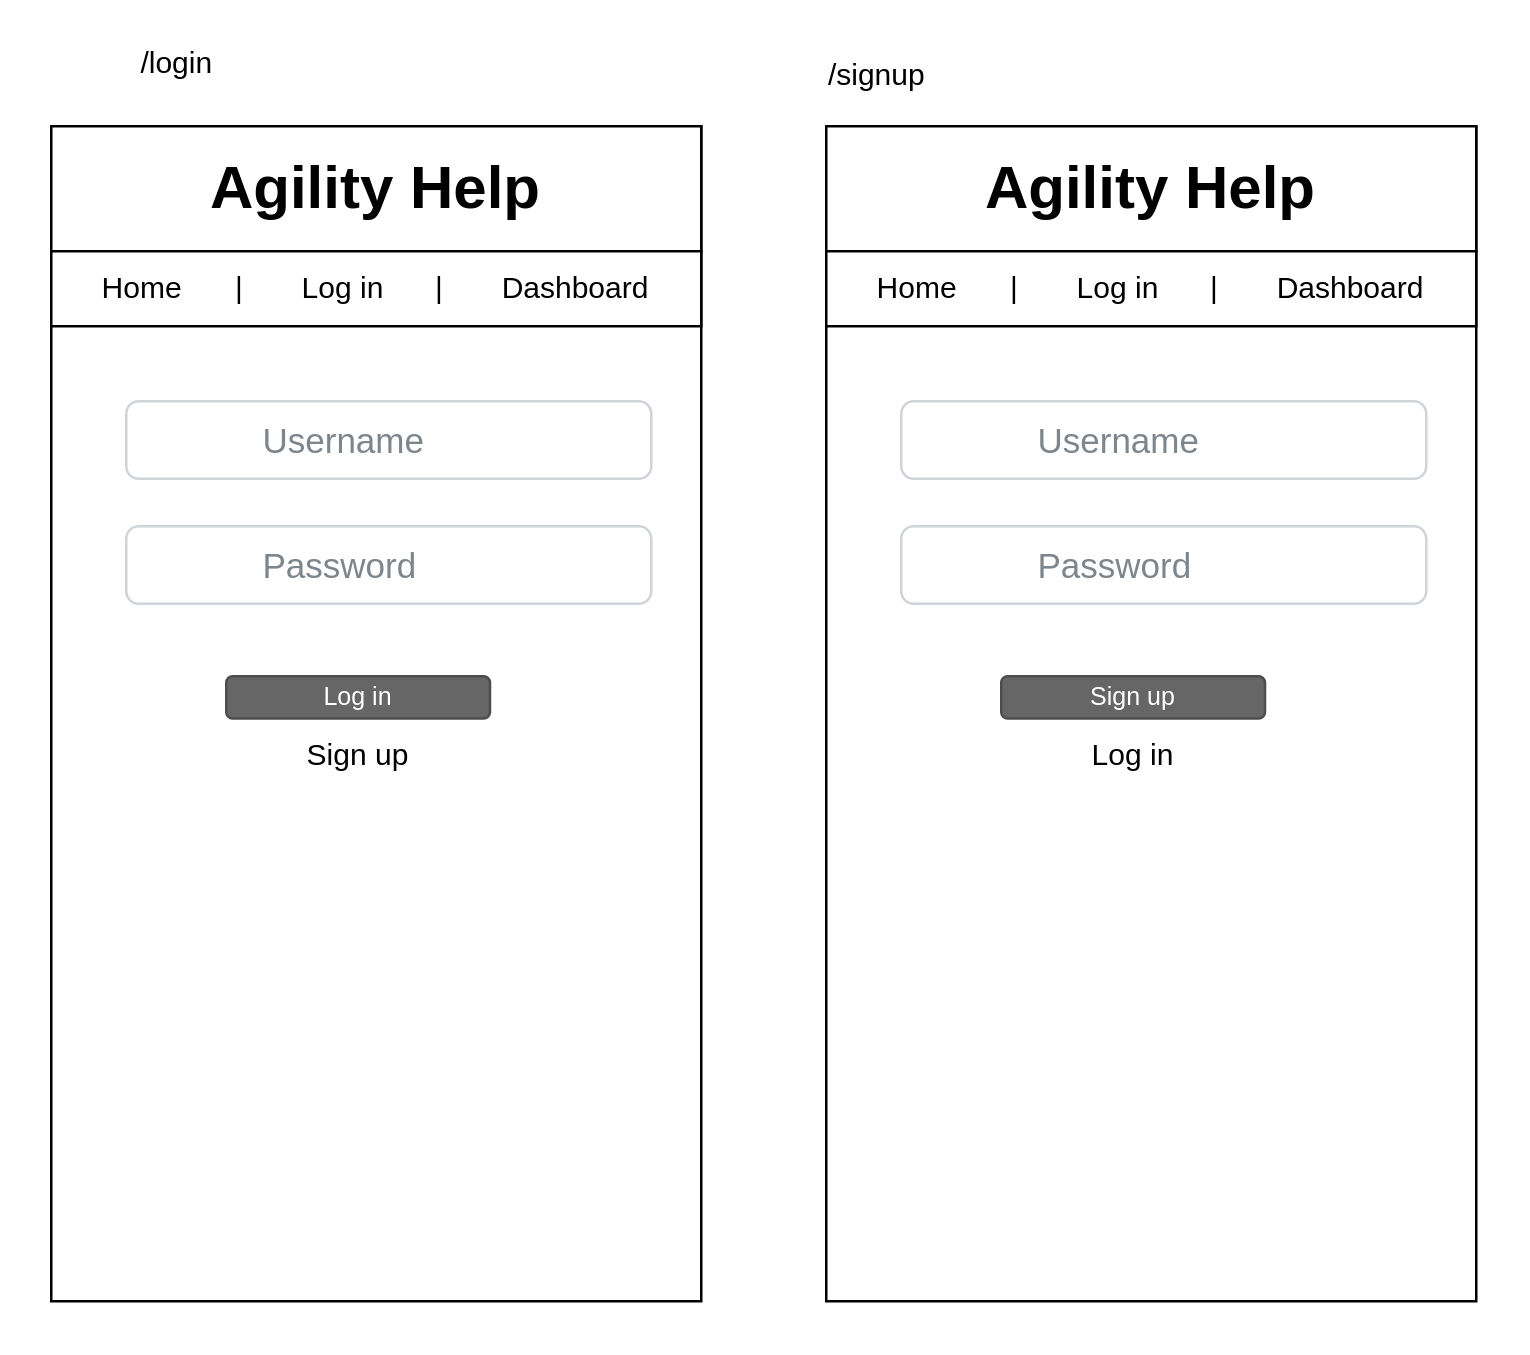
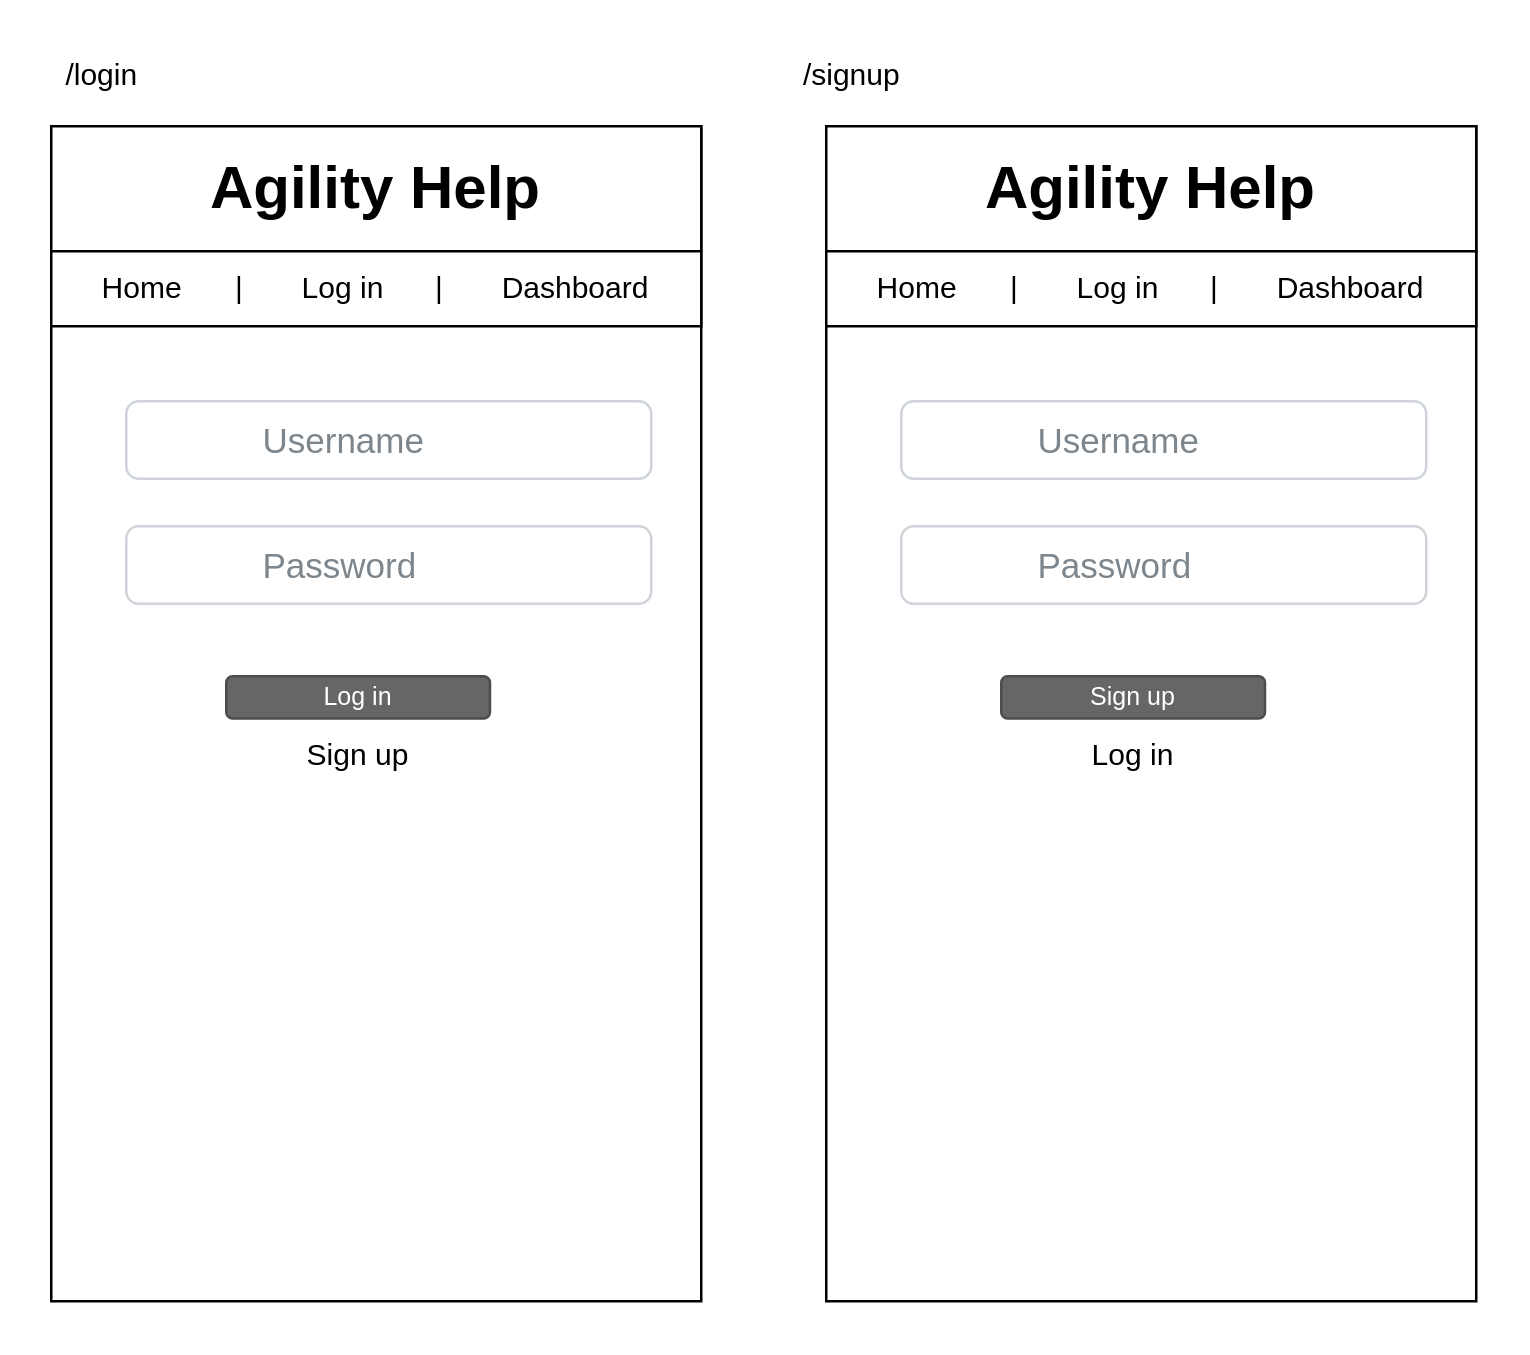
node "/login": moved (176, 64) -> (101, 76)
node "/signup": moved (876, 76) -> (851, 76)
